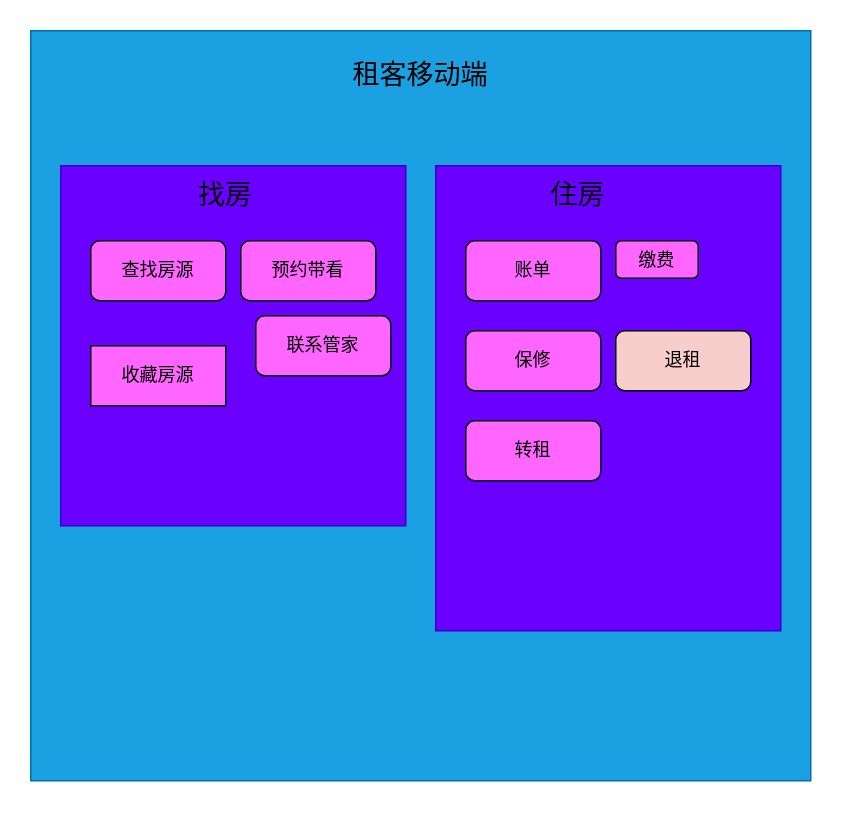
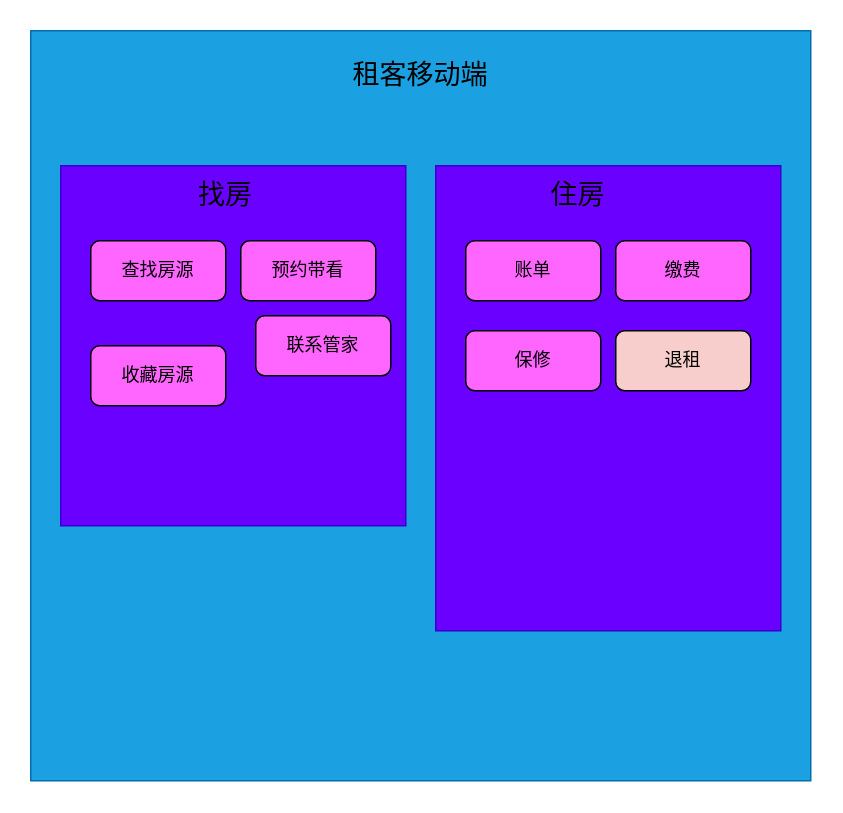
node "缴费": size 83x38 -> 135x60
node "收藏房源": shape rectangle -> rounded rectangle
node "转租": removed
